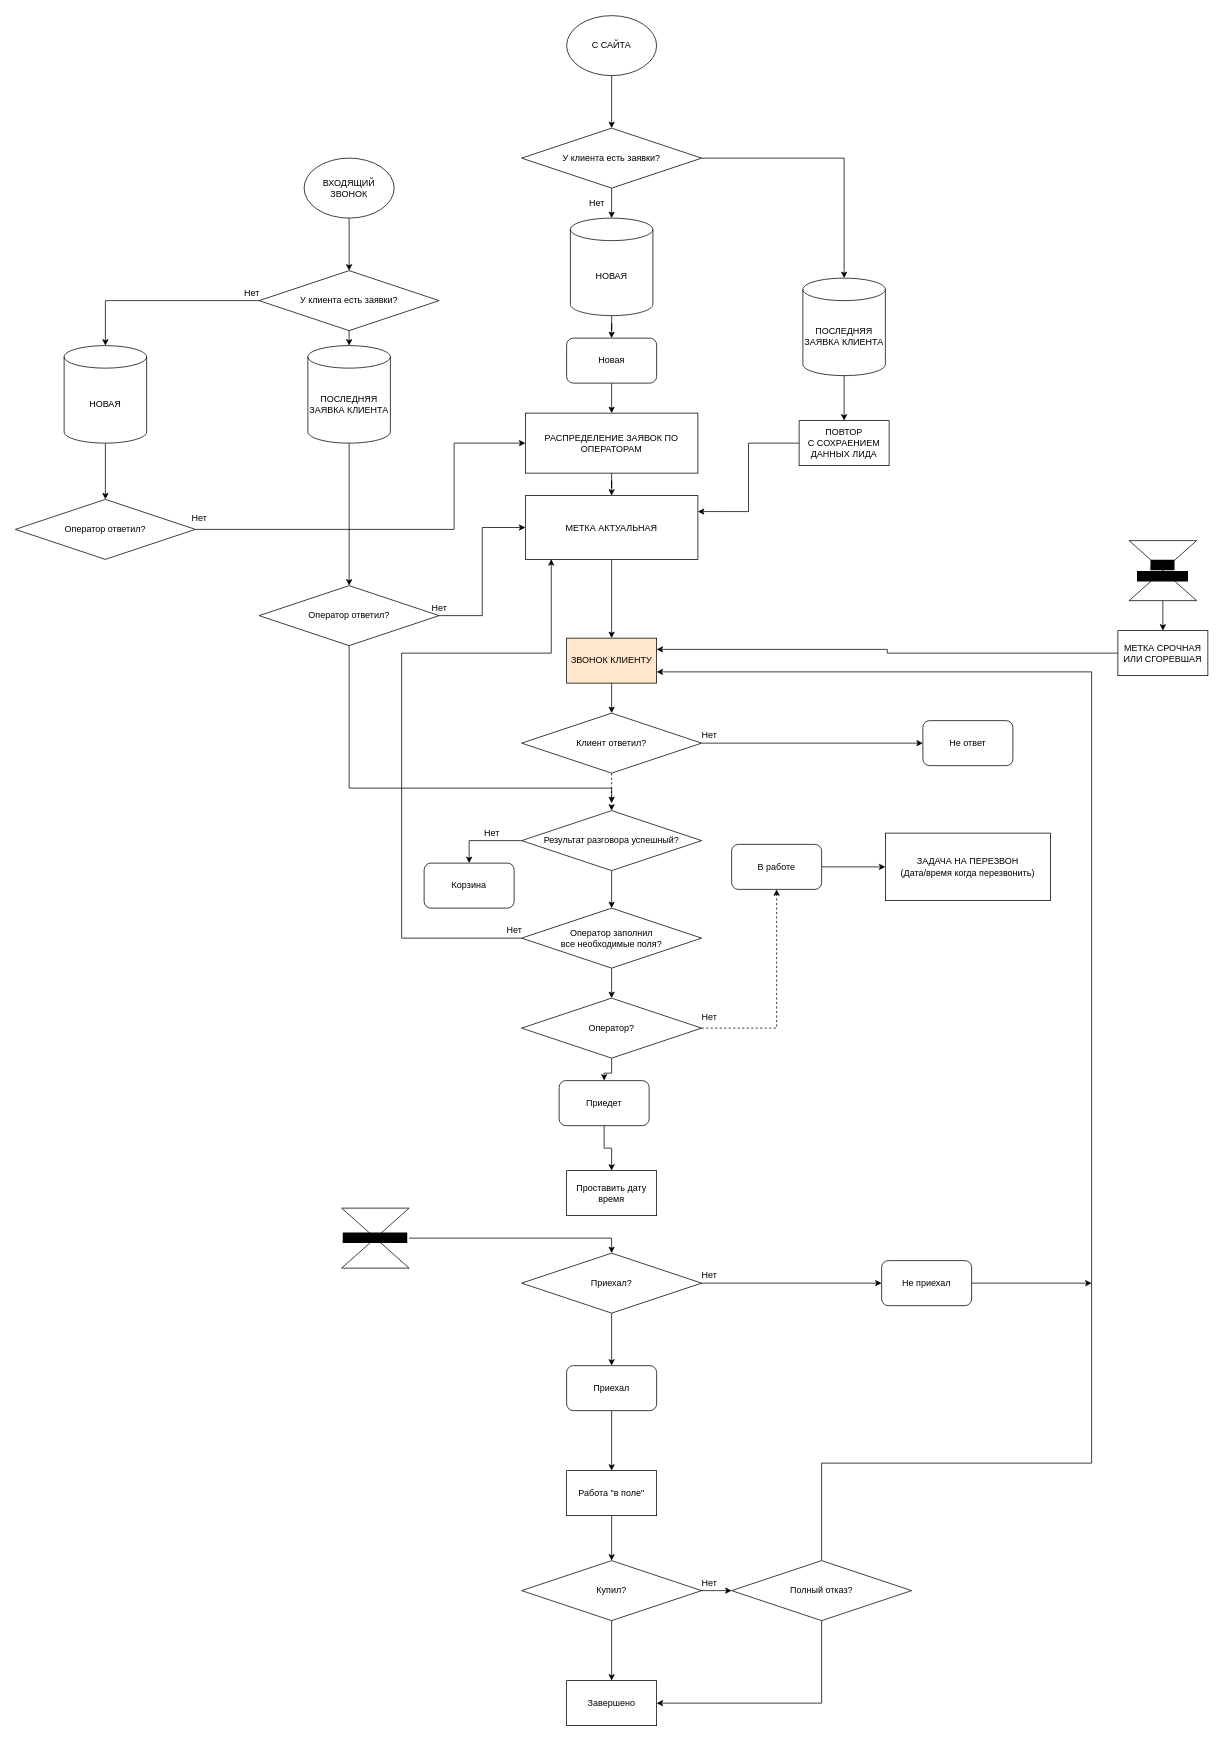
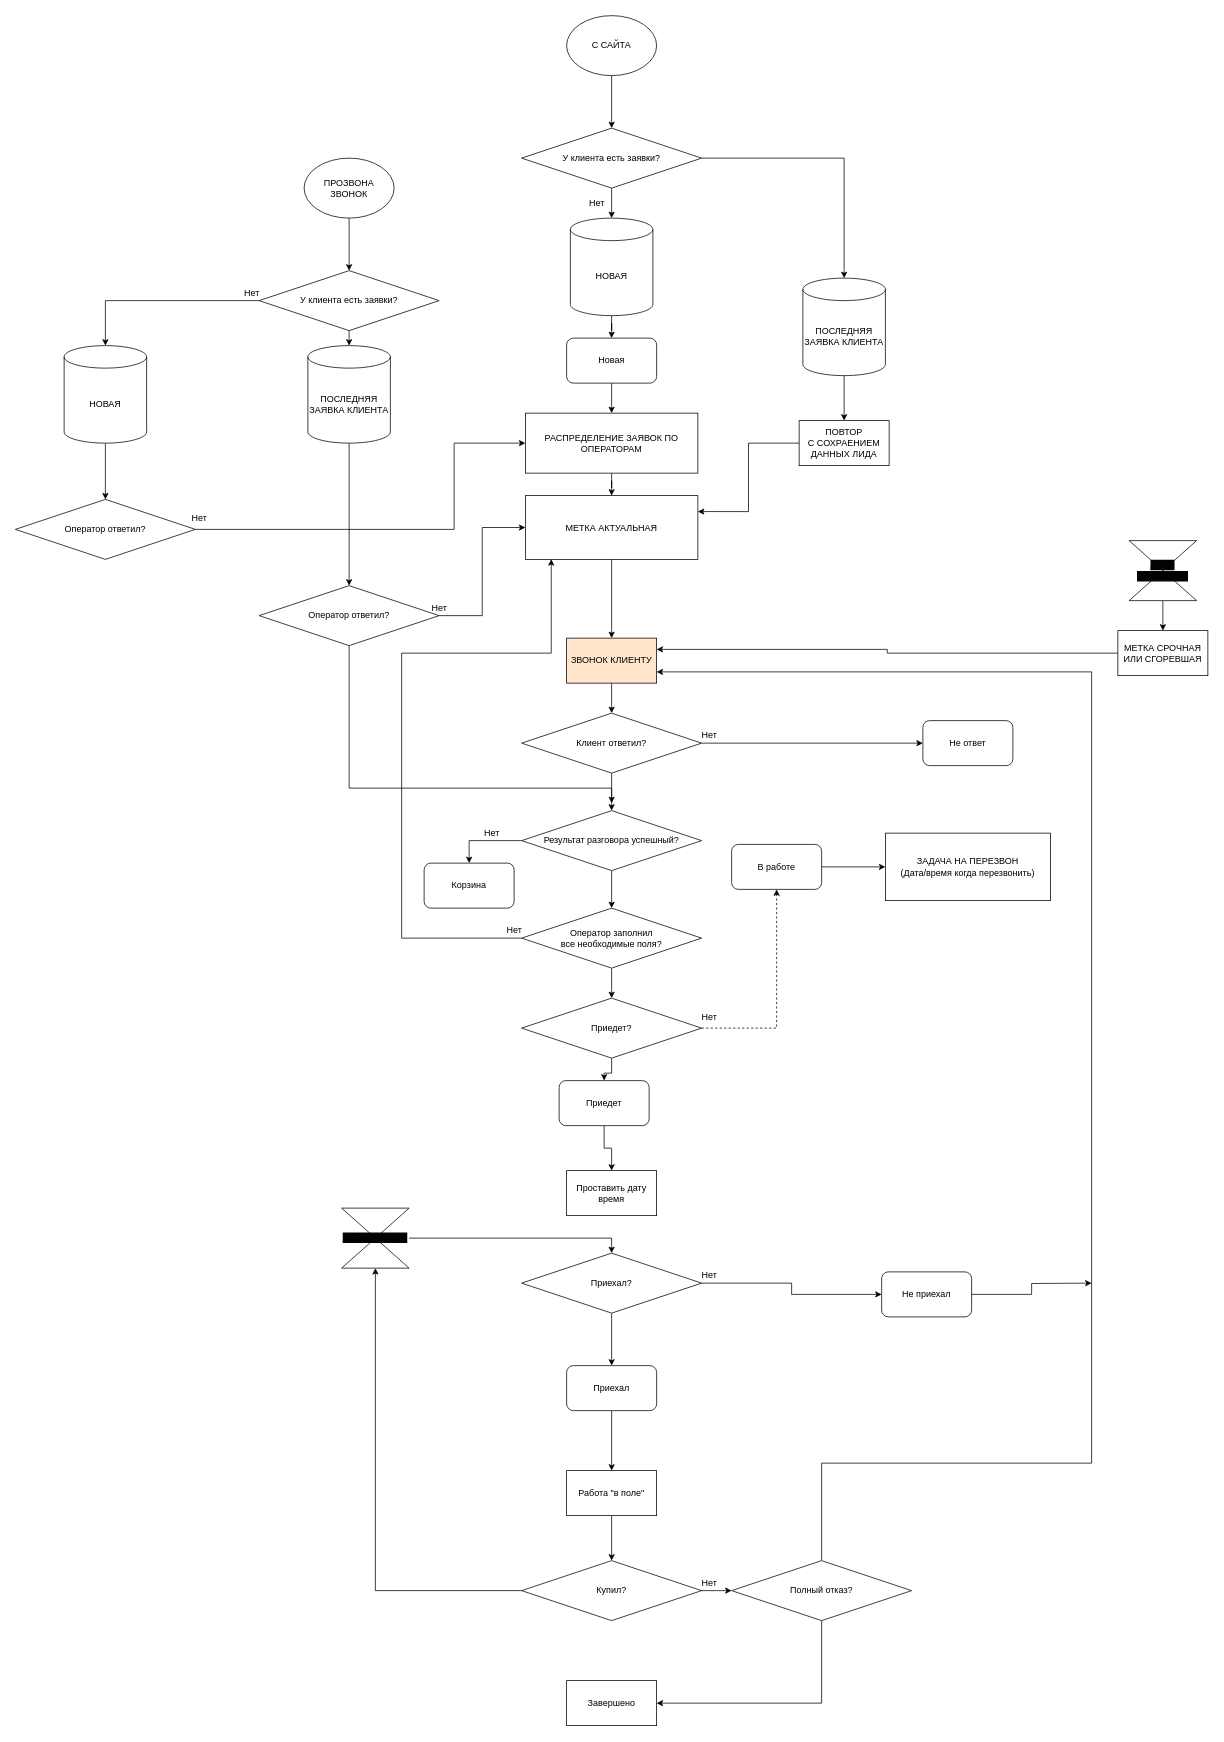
node "ВХОДЯЩИЙ ЗВОНОК": label "ВХОДЯЩИЙ ЗВОНОК" -> "ПРОЗВОНА ЗВОНОК"
edge "Клиент ответил?" -> "Результат разговора успешный?": style dashed -> solid
node "Оператор?": label "Оператор?" -> "Приедет?"
node "Не приехал": moved (927, 1283) -> (927, 1294)
edge "Купил?" -> "Завершено": now "Купил?" -> "ДЕНЬ ВИЗИТА"
